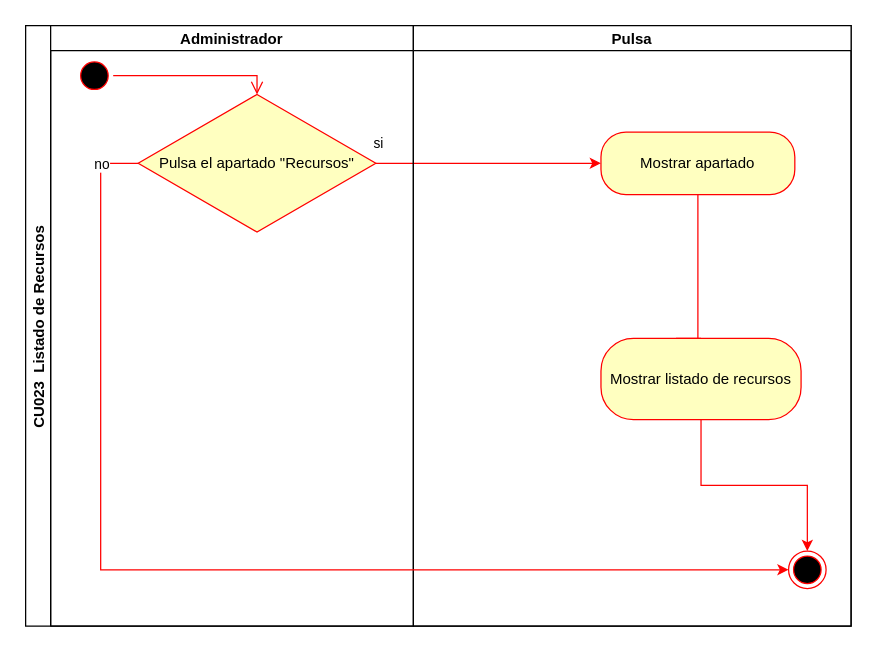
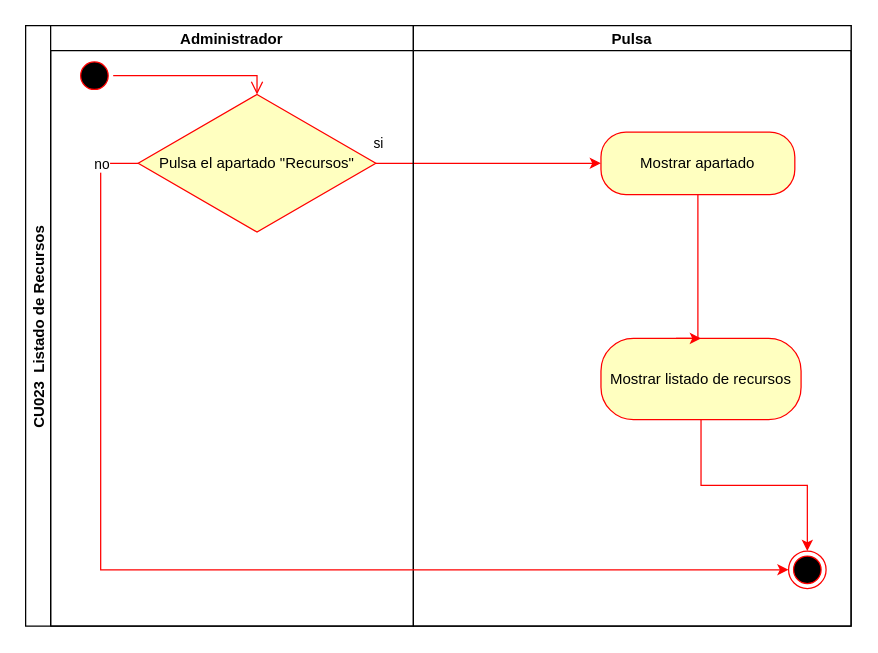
edge "Mostrar apartado" -- "Mostrar listado de recursos": arrowhead none -> classic
